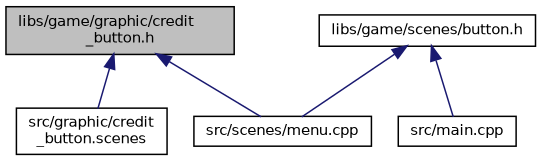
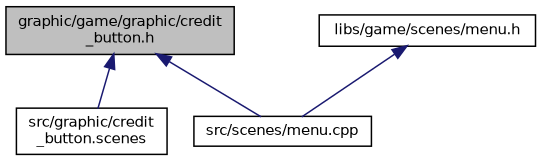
node "libs/game/graphic/credit _button.h": label "libs/game/graphic/credit _button.h" -> "graphic/game/graphic/credit _button.h"
node "libs/game/scenes/button.h": label "libs/game/scenes/button.h" -> "libs/game/scenes/menu.h"
node "src/main.cpp": removed
